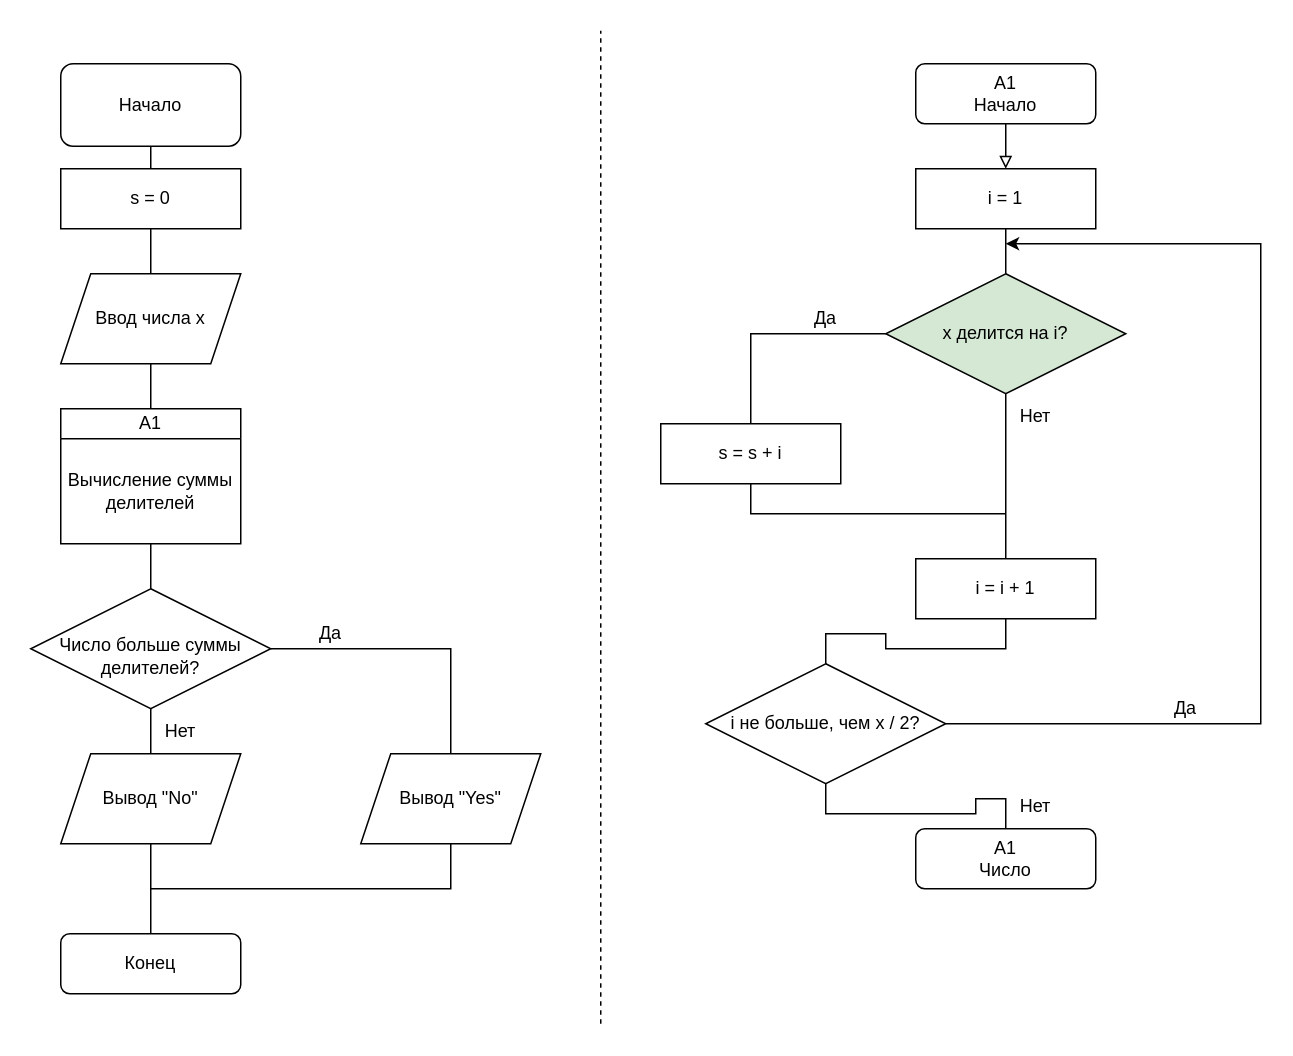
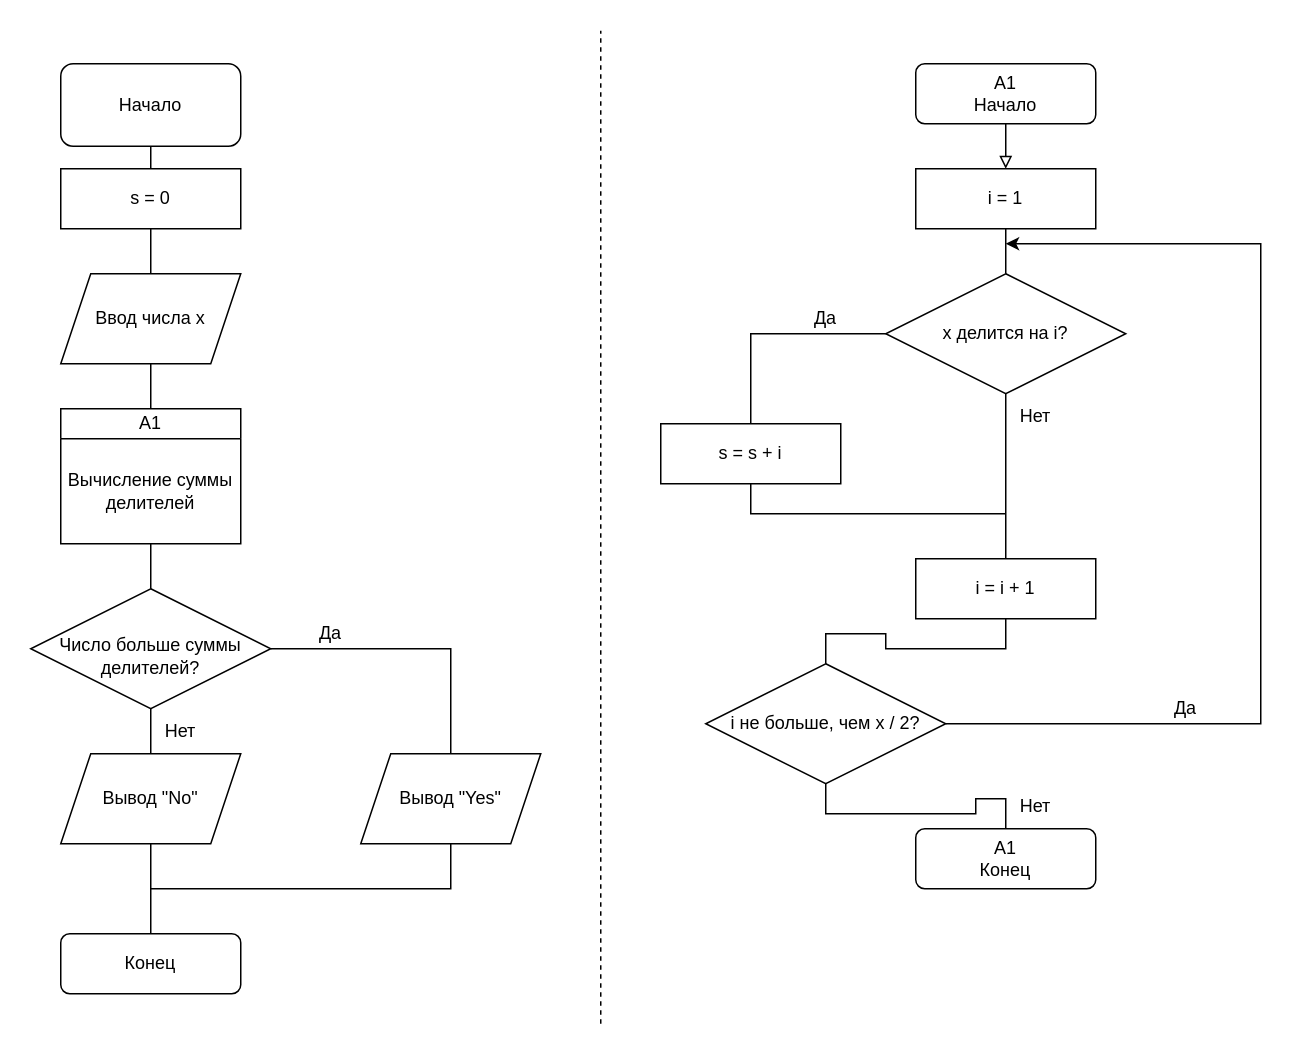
node "x делится на i?": fillcolor #d5e8d4 -> #ffffff
node "A1 Число": label "A1 Число" -> "A1 Конец"
